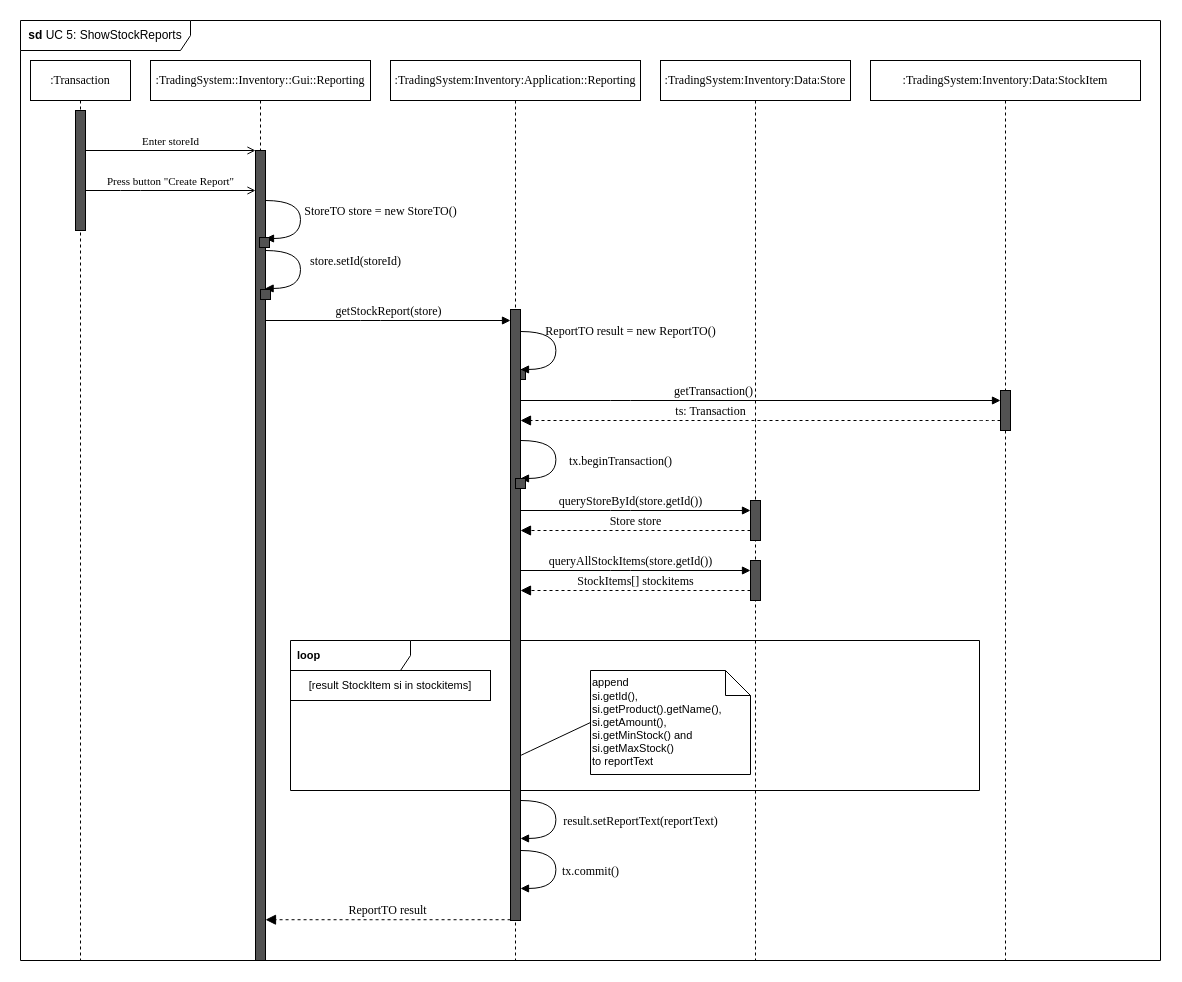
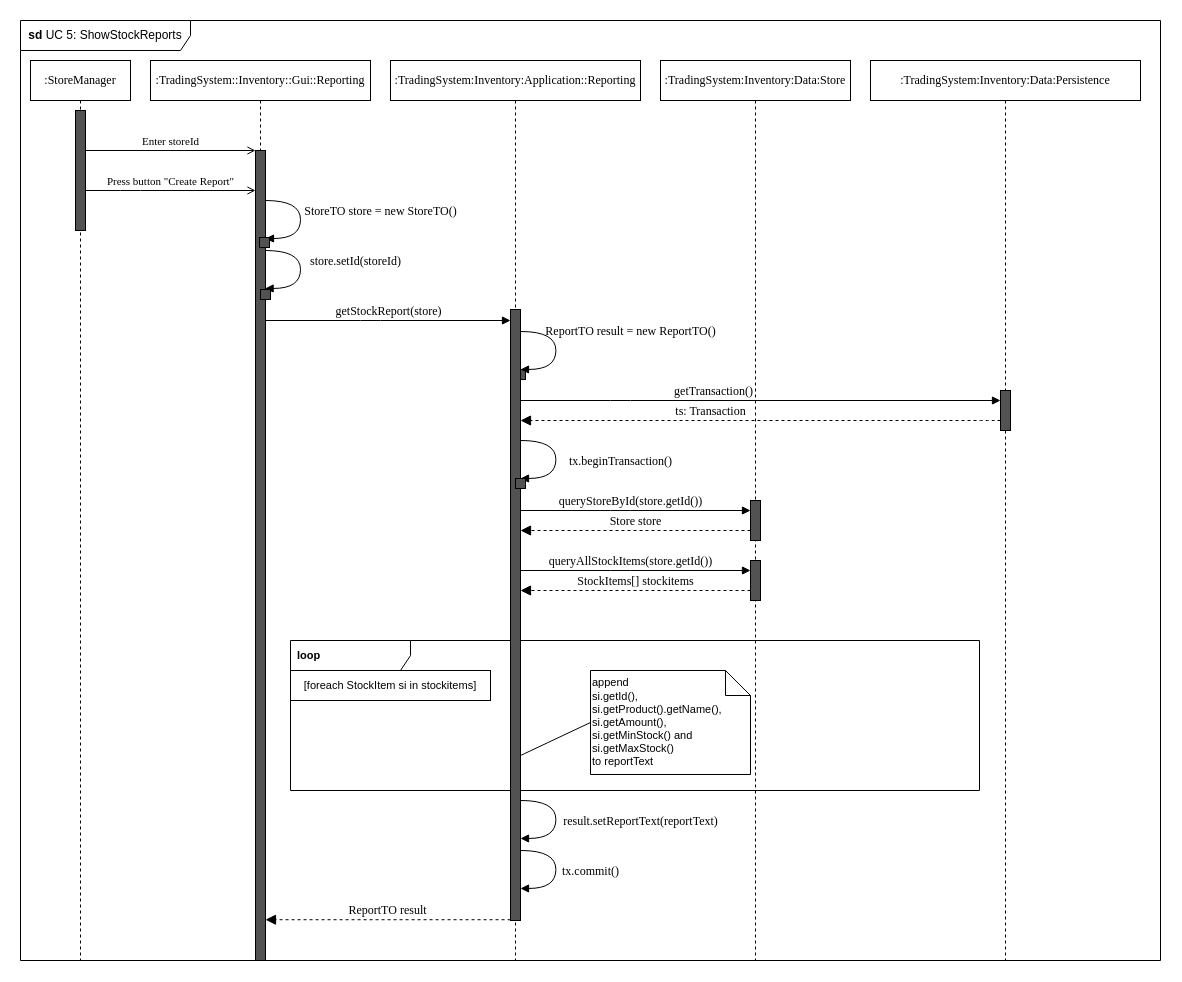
node ":Transaction": label ":Transaction" -> ":StoreManager"
node ":TradingSystem:Inventory:Data:StockItem": label ":TradingSystem:Inventory:Data:StockItem" -> ":TradingSystem:Inventory:Data:Persistence"
node "[result StockItem si in stockitems]": label "[result StockItem si in stockitems]" -> "[foreach StockItem si in stockitems]"
